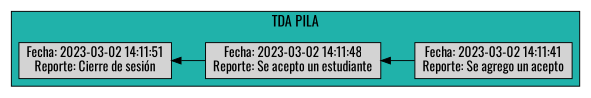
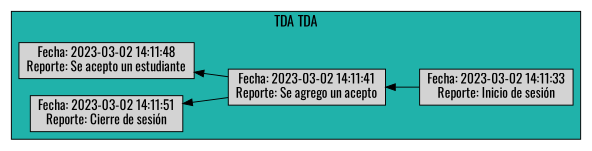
cluster "TDA PILA": label "TDA PILA" -> "TDA TDA"
edge "Fecha: 2023-03-02 14:11:48 Reporte: Se acepto un estudiante" -> "Fecha: 2023-03-02 14:11:51 Reporte: Cierre de sesión": now "Fecha: 2023-03-02 14:11:41 Reporte: Se agrego un acepto" -> "Fecha: 2023-03-02 14:11:51 Reporte: Cierre de sesión"
node "Fecha: 2023-03-02 14:11:33 Reporte: Inicio de sesión": added
